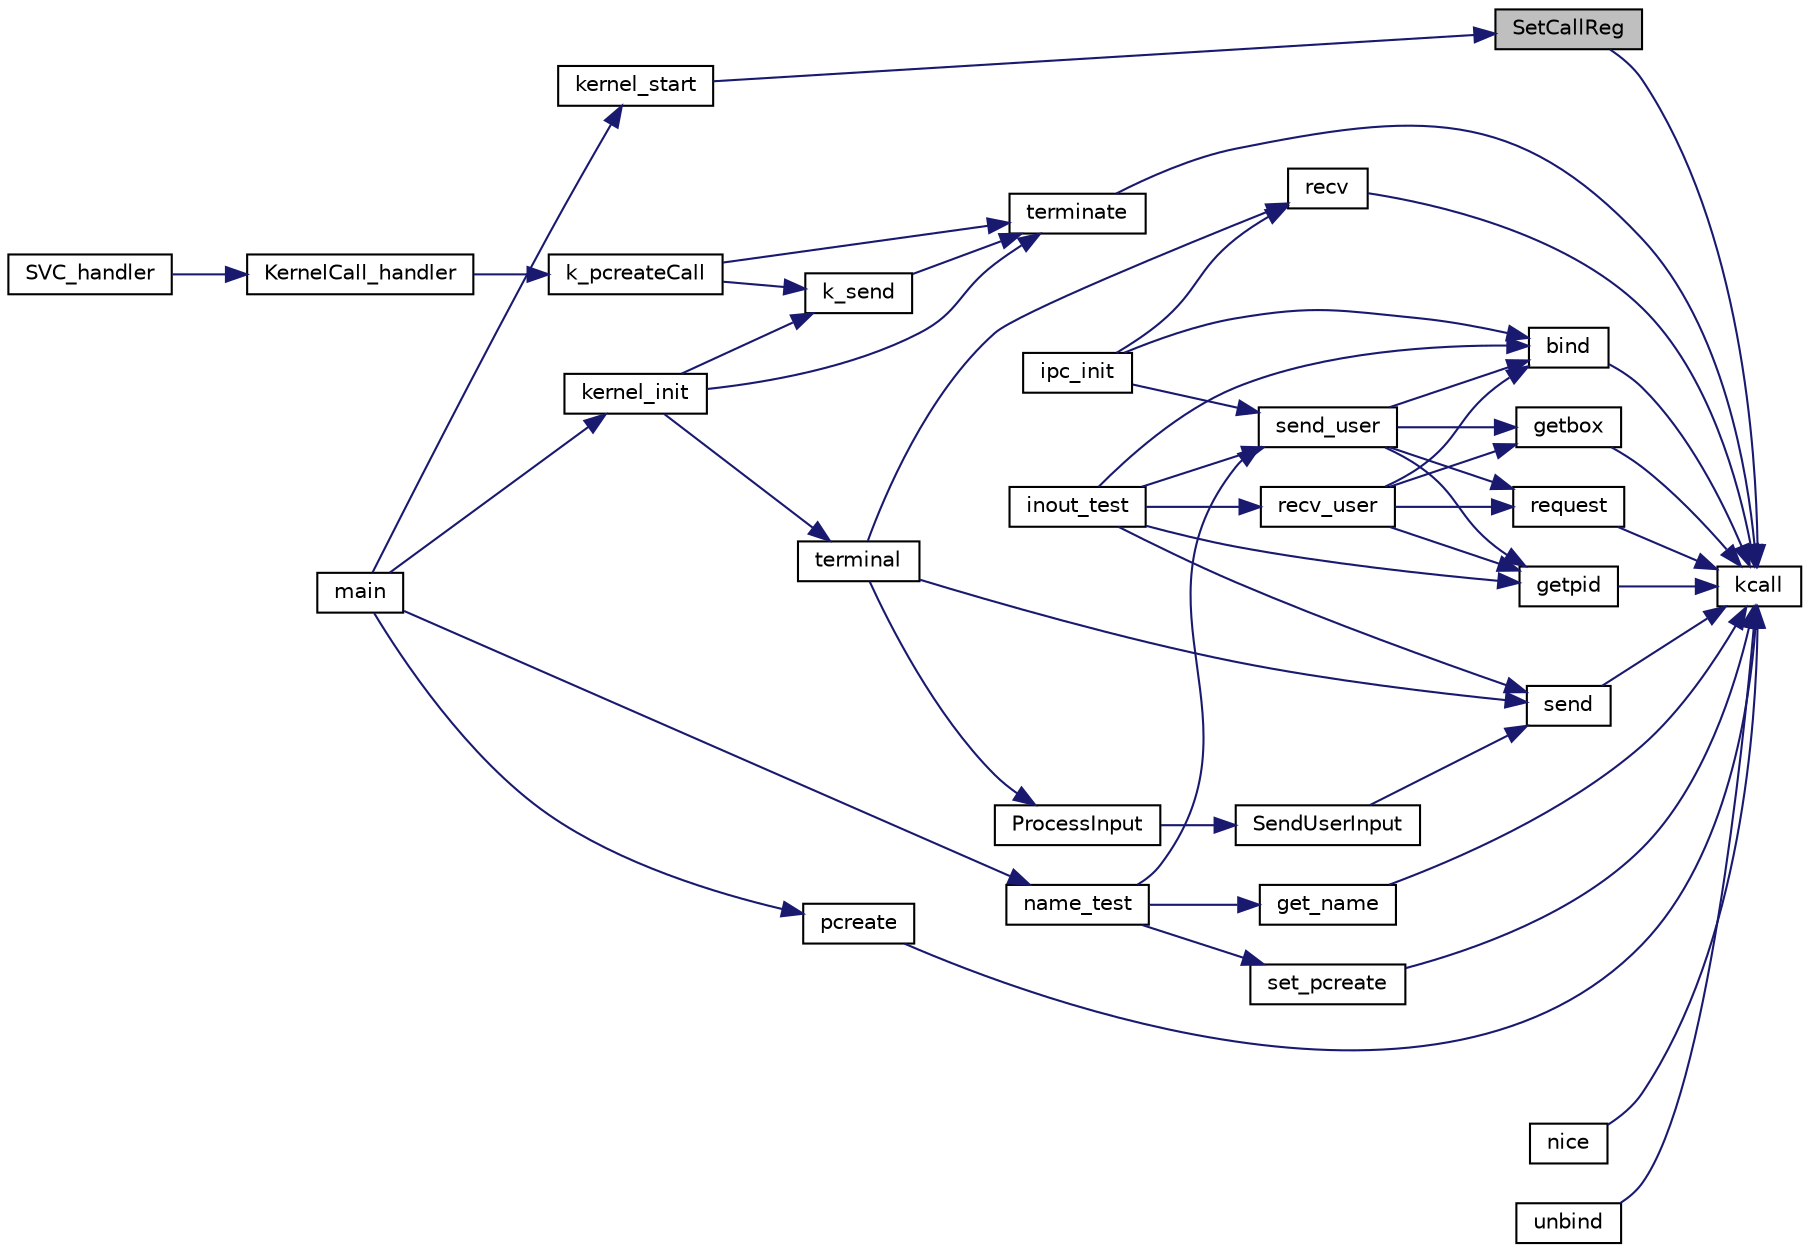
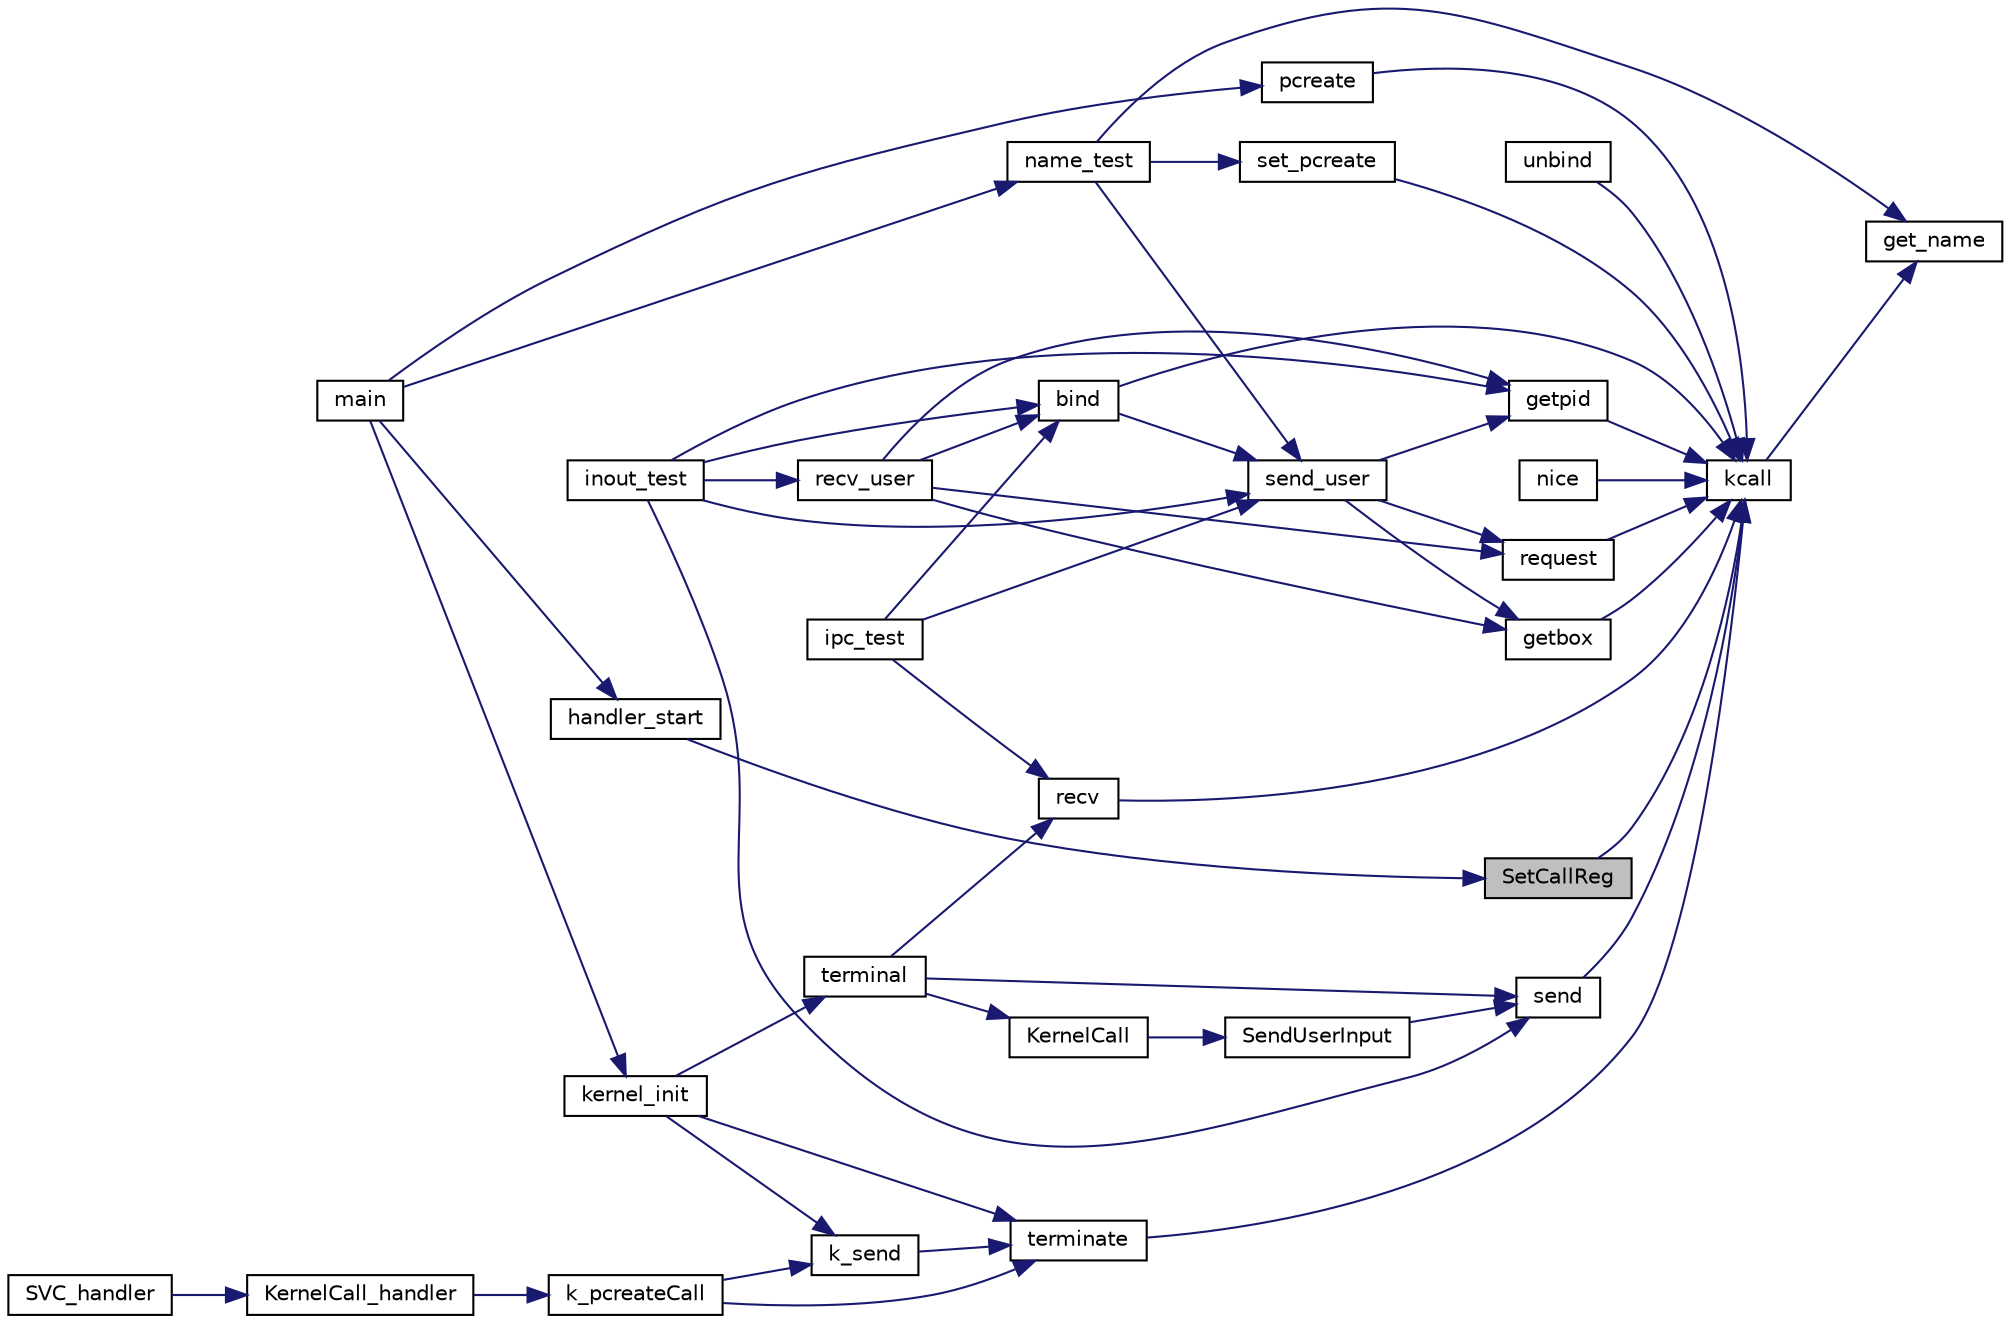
node "kernel_start": label "kernel_start" -> "handler_start"
node "ipc_init": label "ipc_init" -> "ipc_test"
edge "send_user" -> "bind": reversed
edge "get_name" -> "kcall": reversed
node "ProcessInput": label "ProcessInput" -> "KernelCall"
